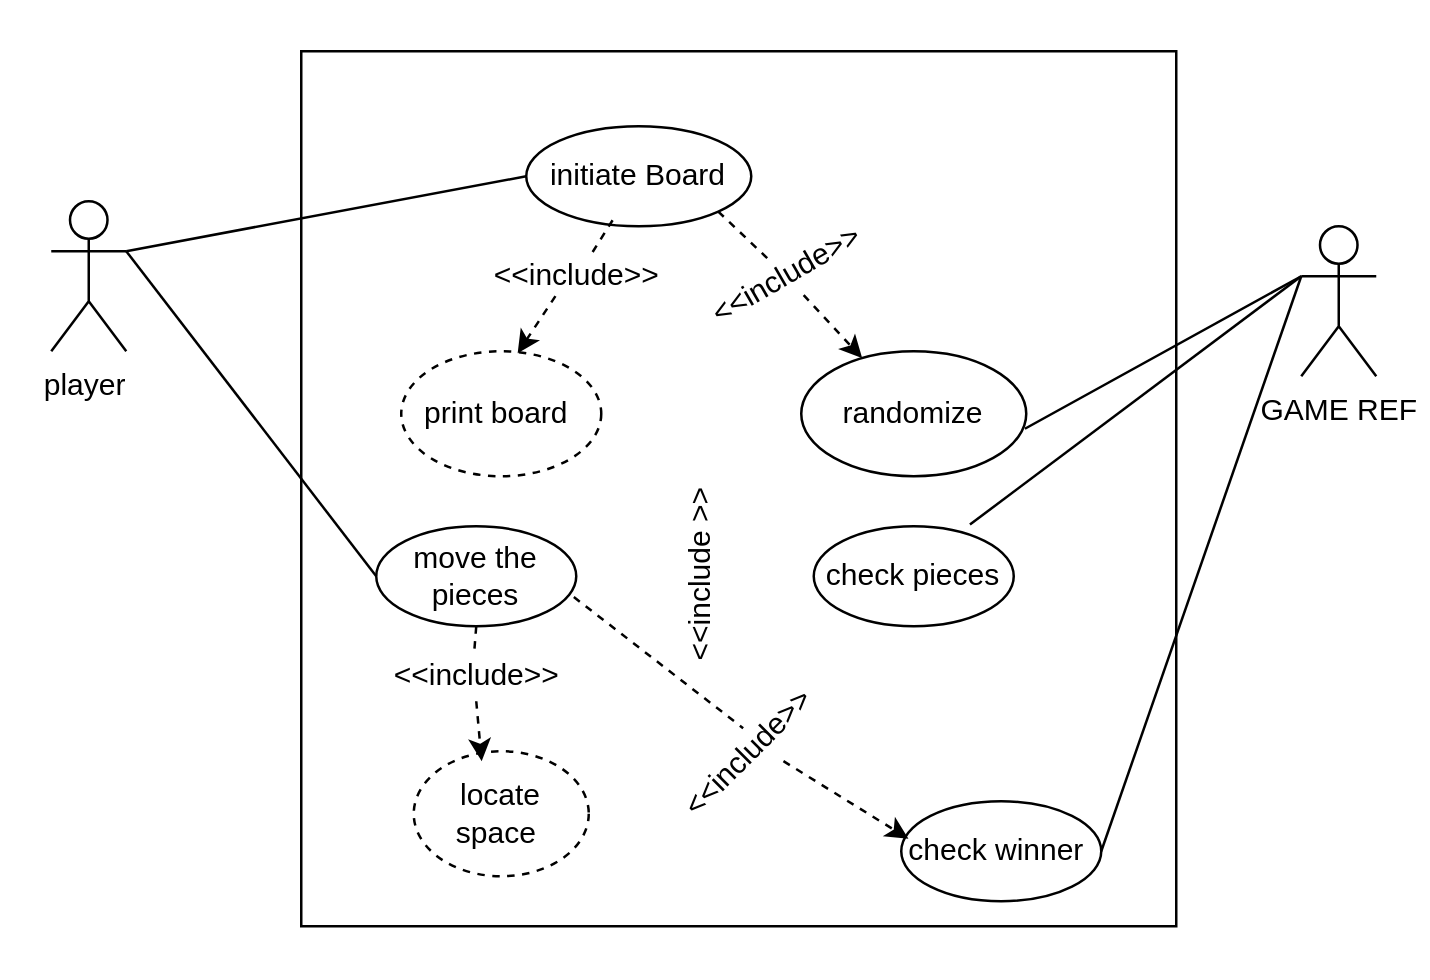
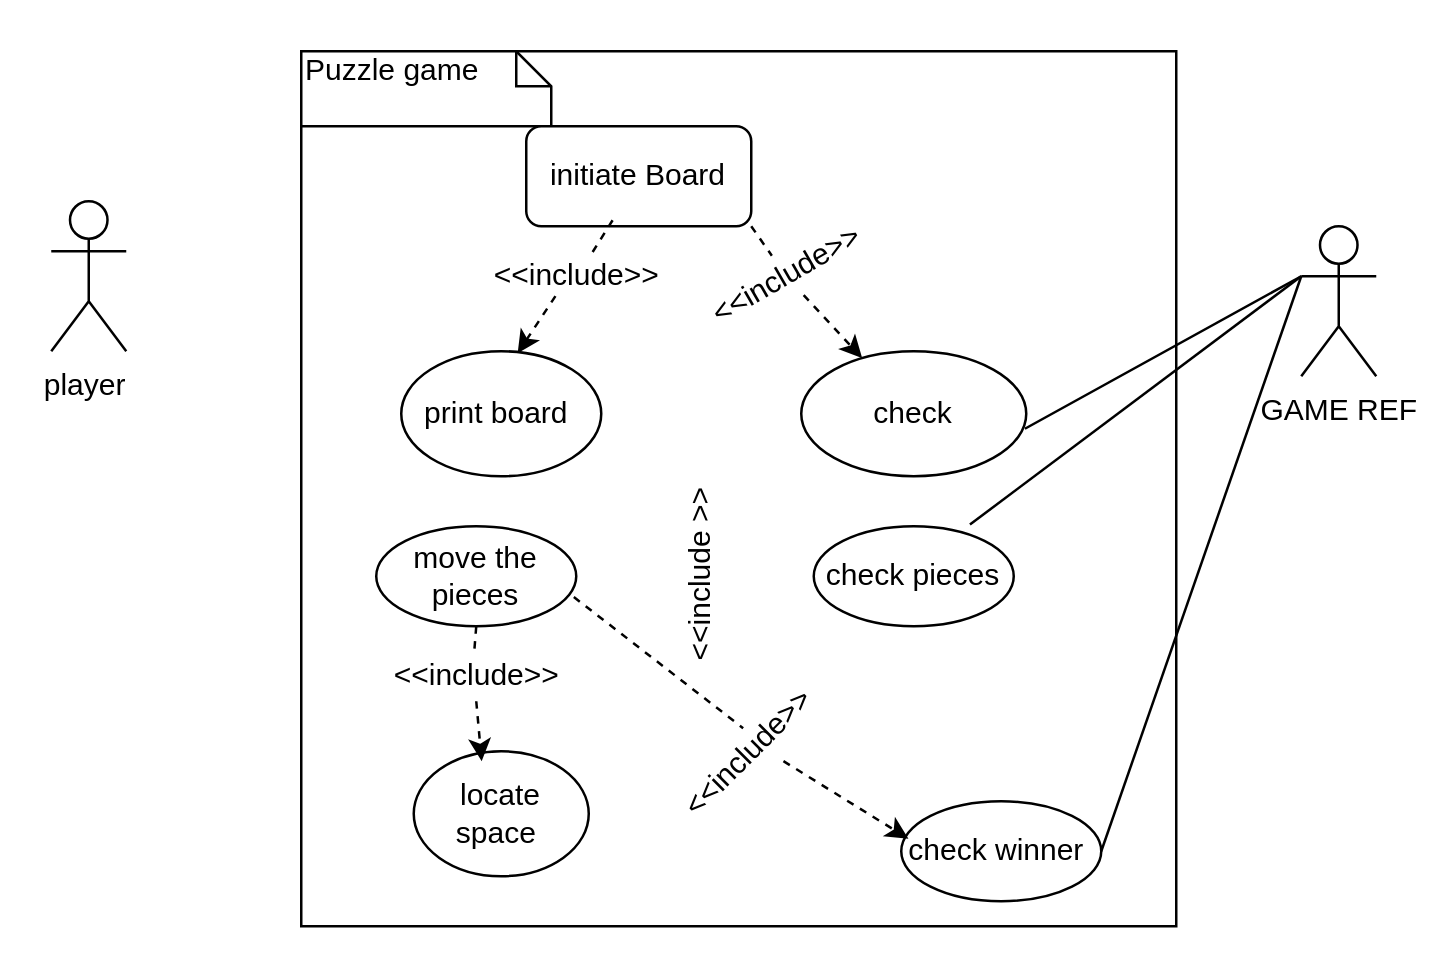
node "Puzzle game": added
node "initiate Board": shape ellipse -> rounded rectangle
edge "initiate Board" -- "player": removed
node "print board": style dashed -> solid
node "randomize": label "randomize" -> "check"
edge "player" -- "move the pieces": removed
node "locate space": style dashed -> solid
